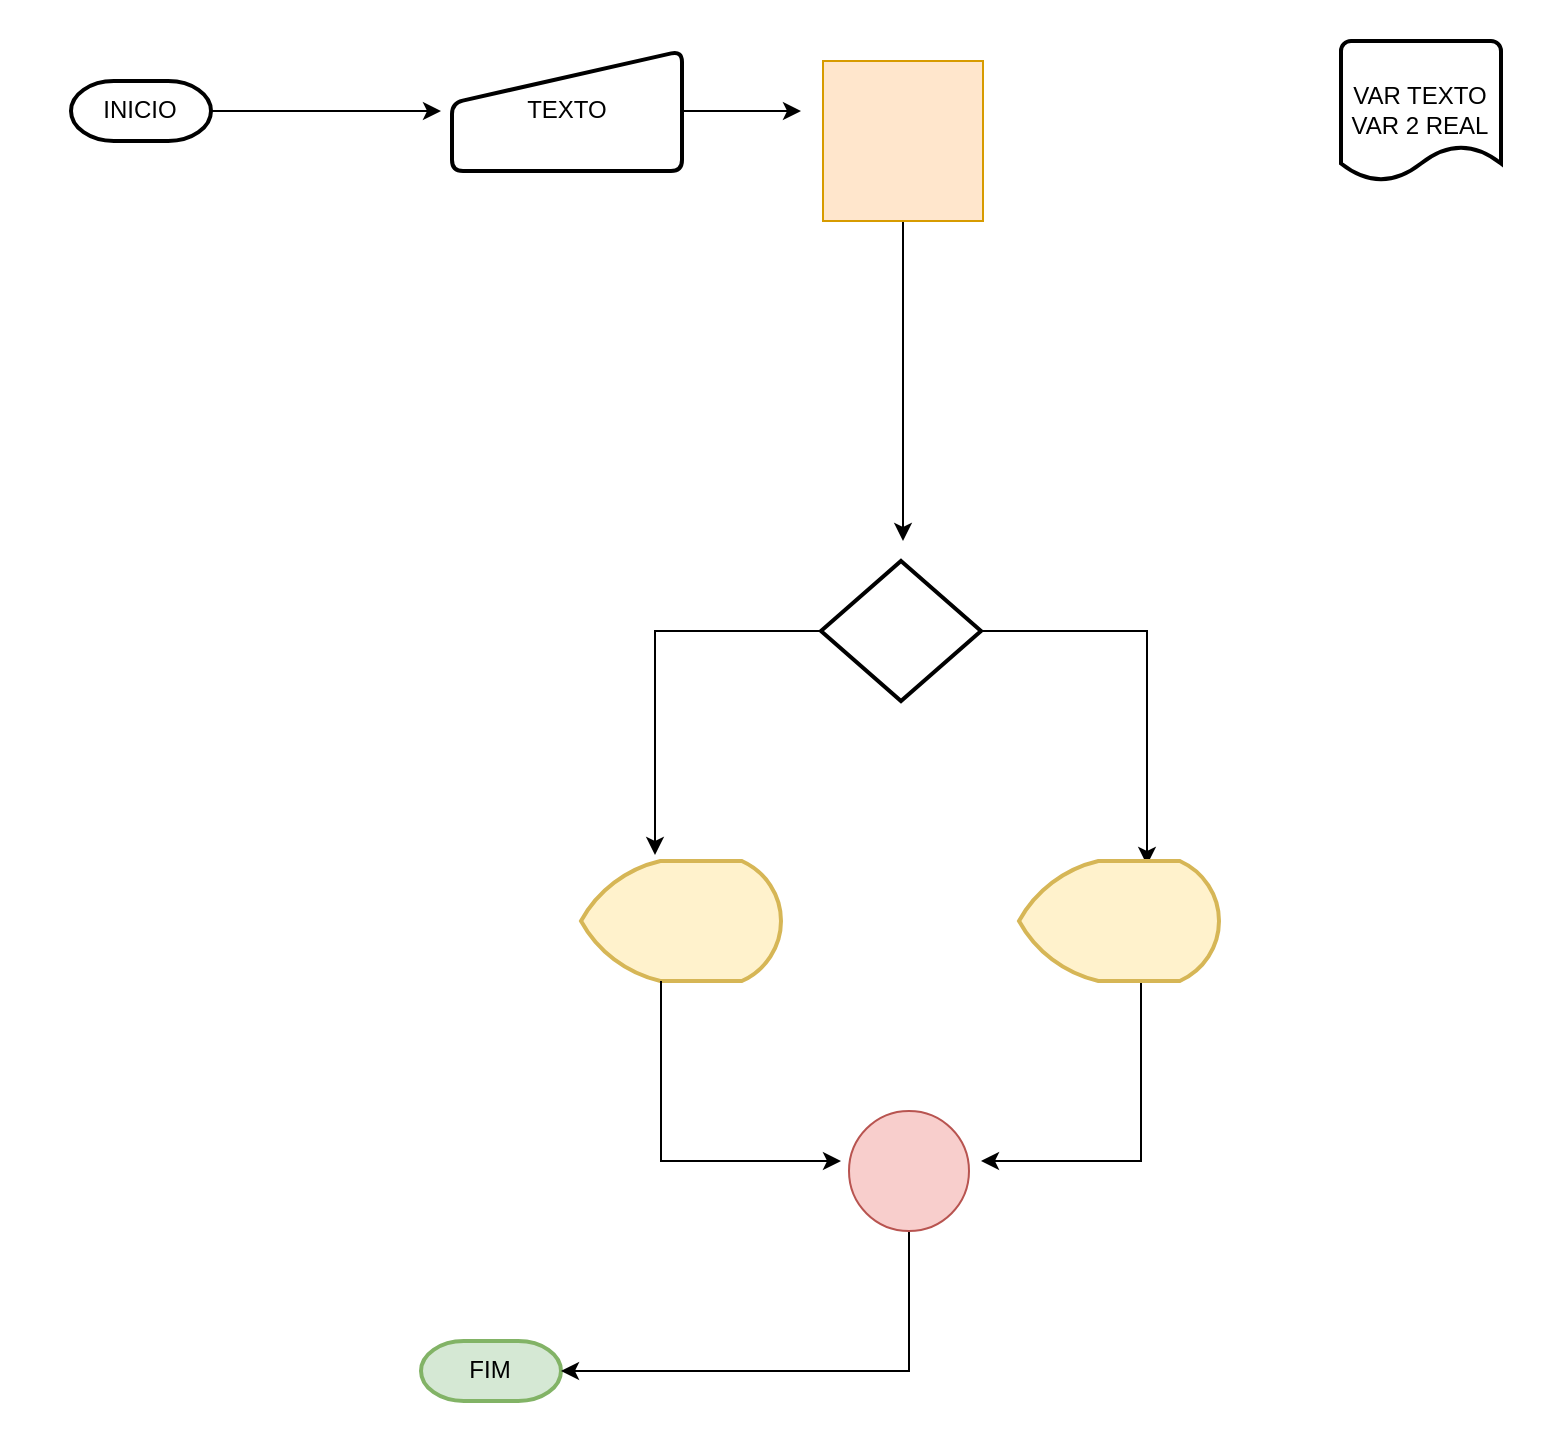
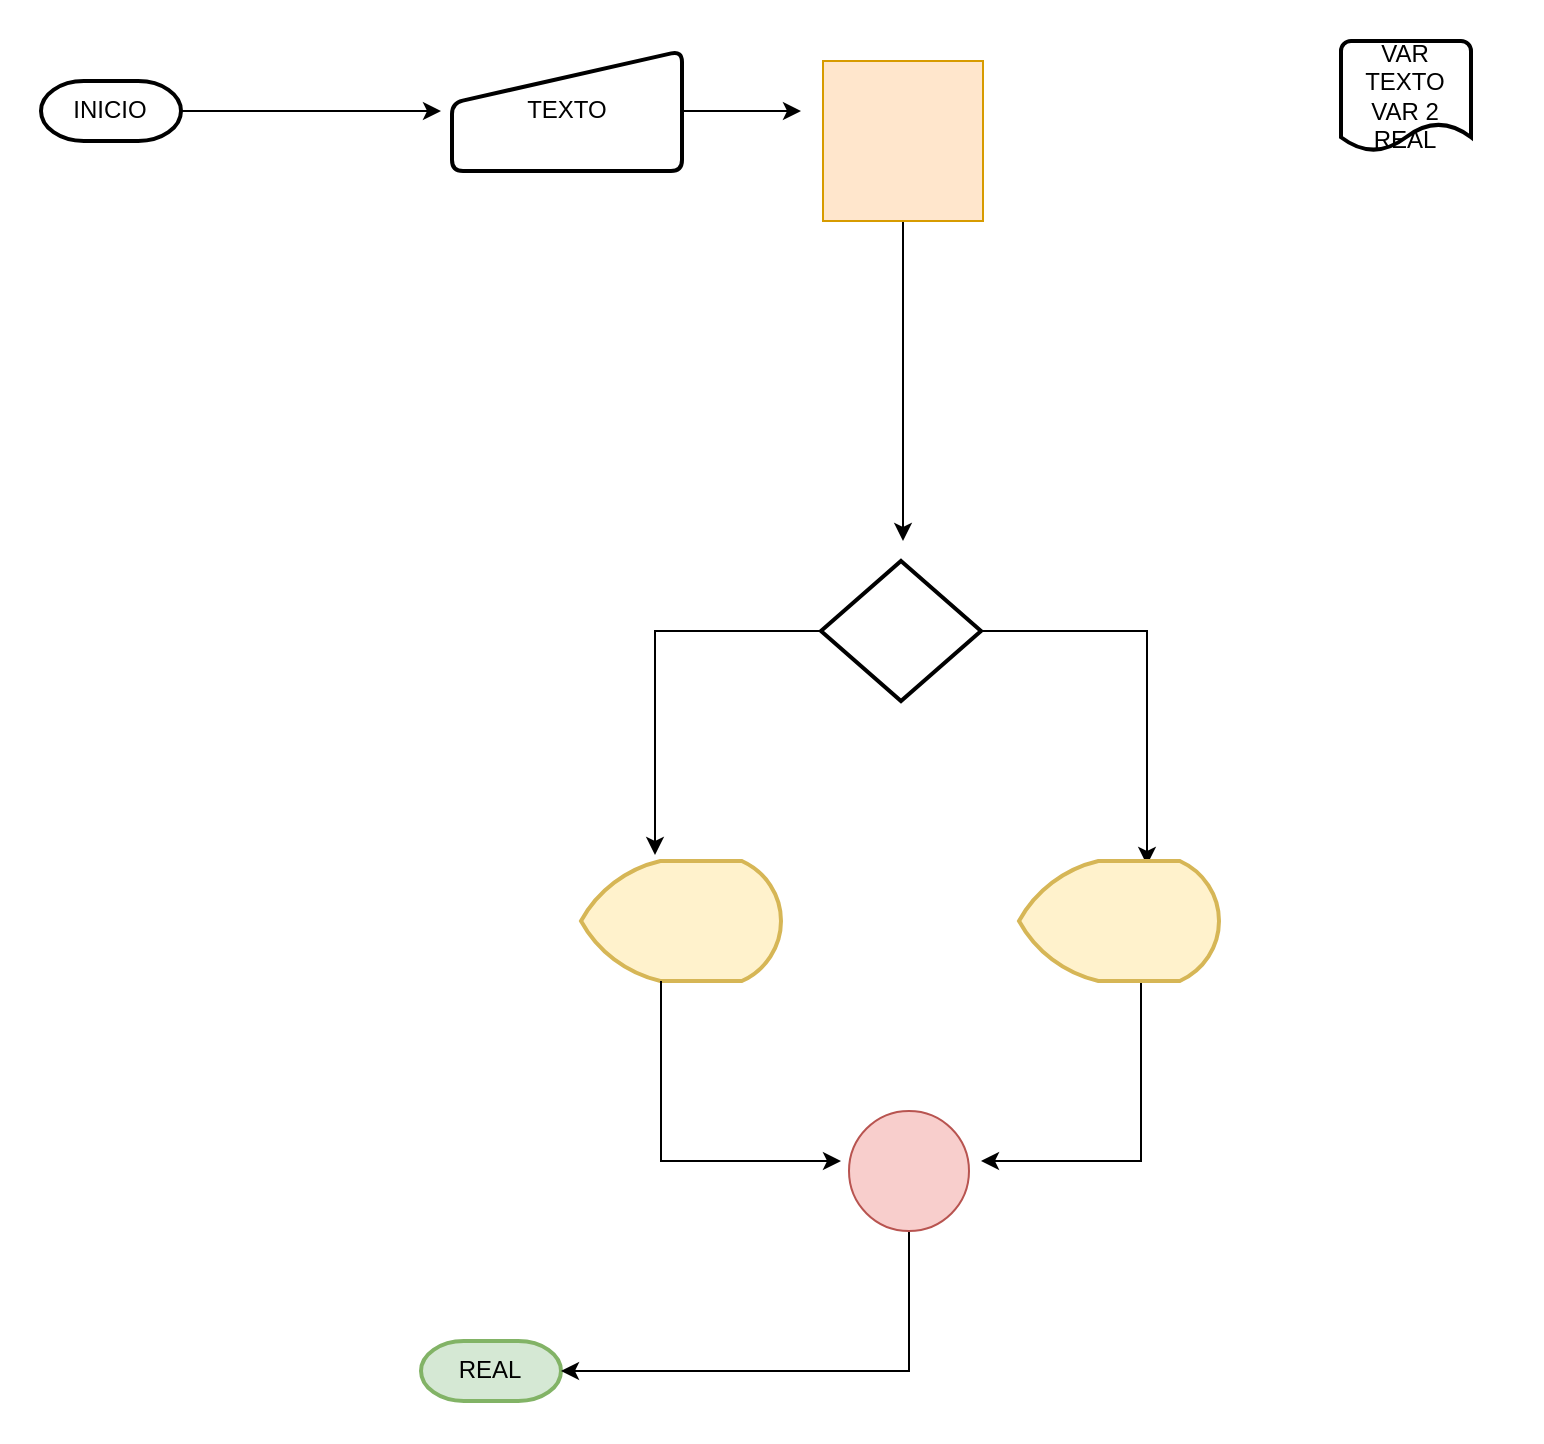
node "INICIO": moved (141, 111) -> (111, 111)
node "VAR TEXTO VAR 2 REAL": size 160x140 -> 130x110
node "FIM": label "FIM" -> "REAL"
